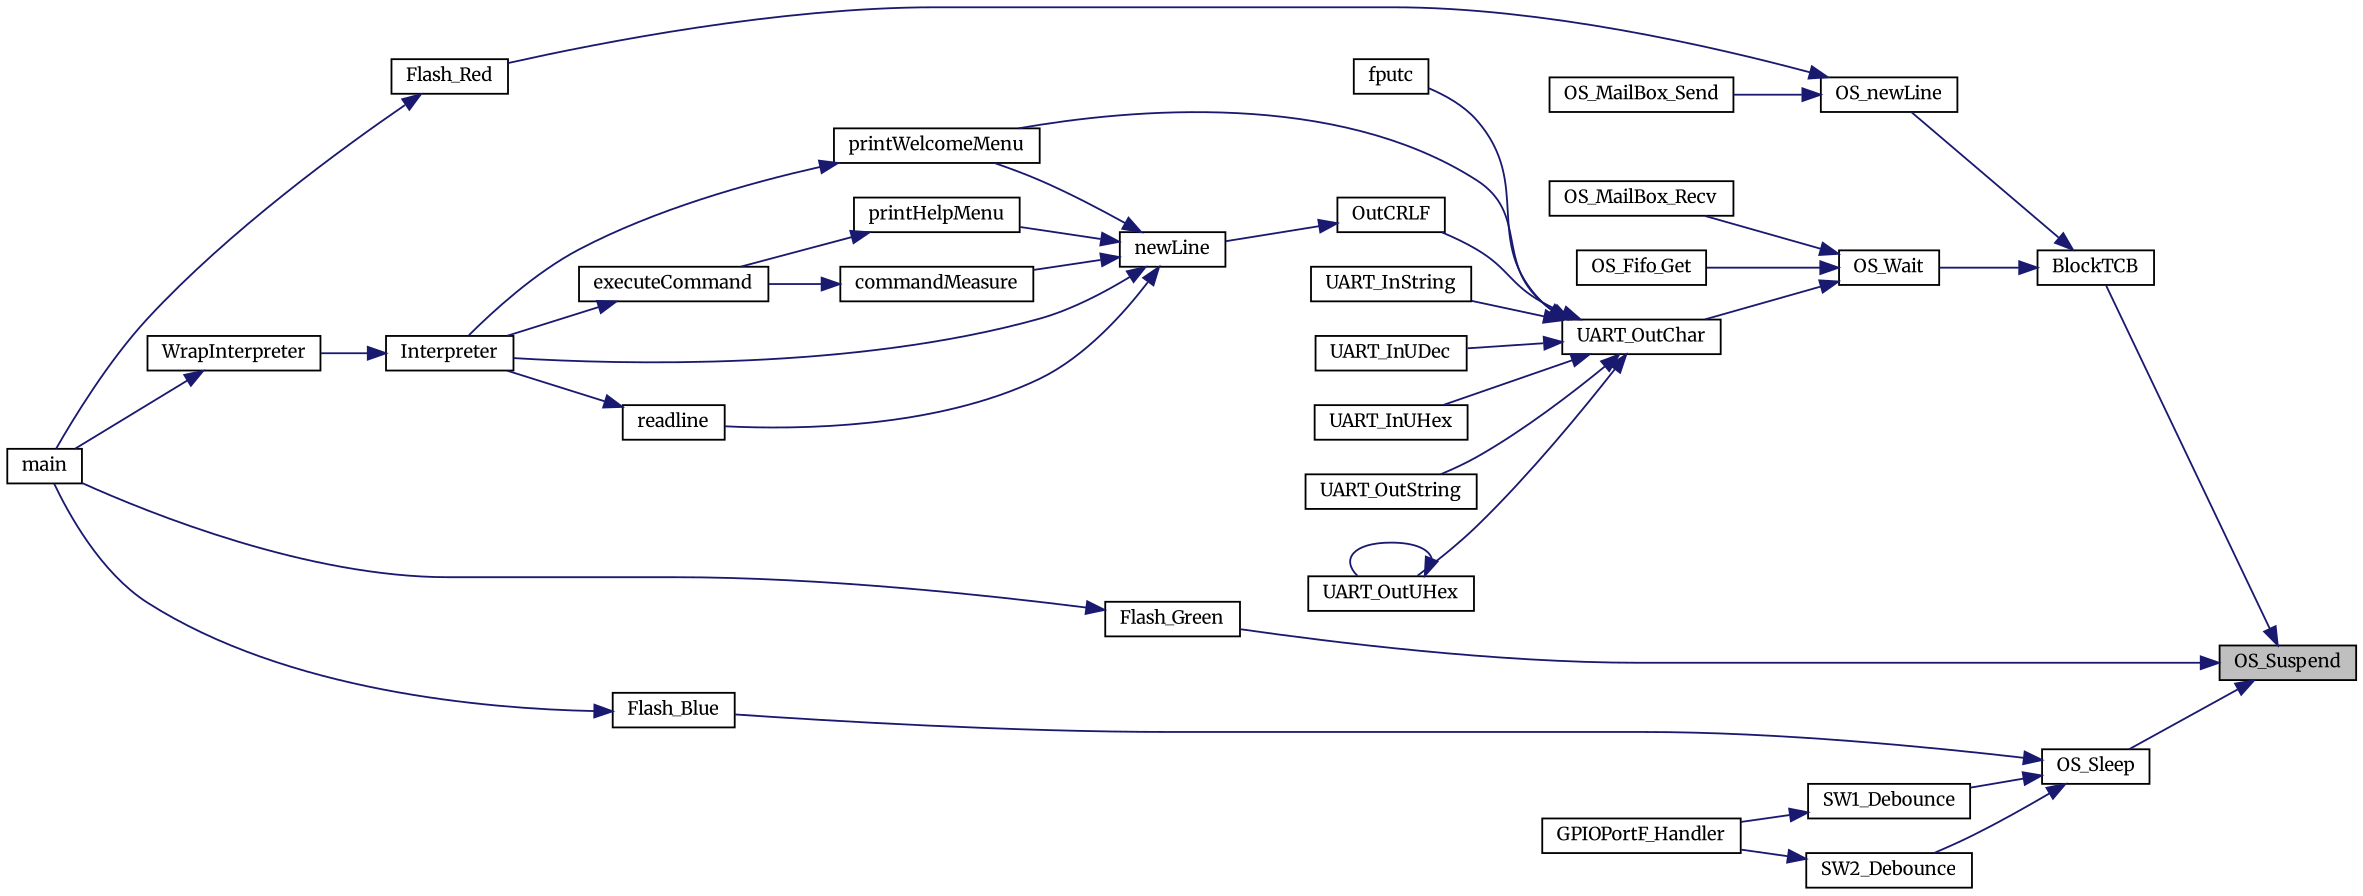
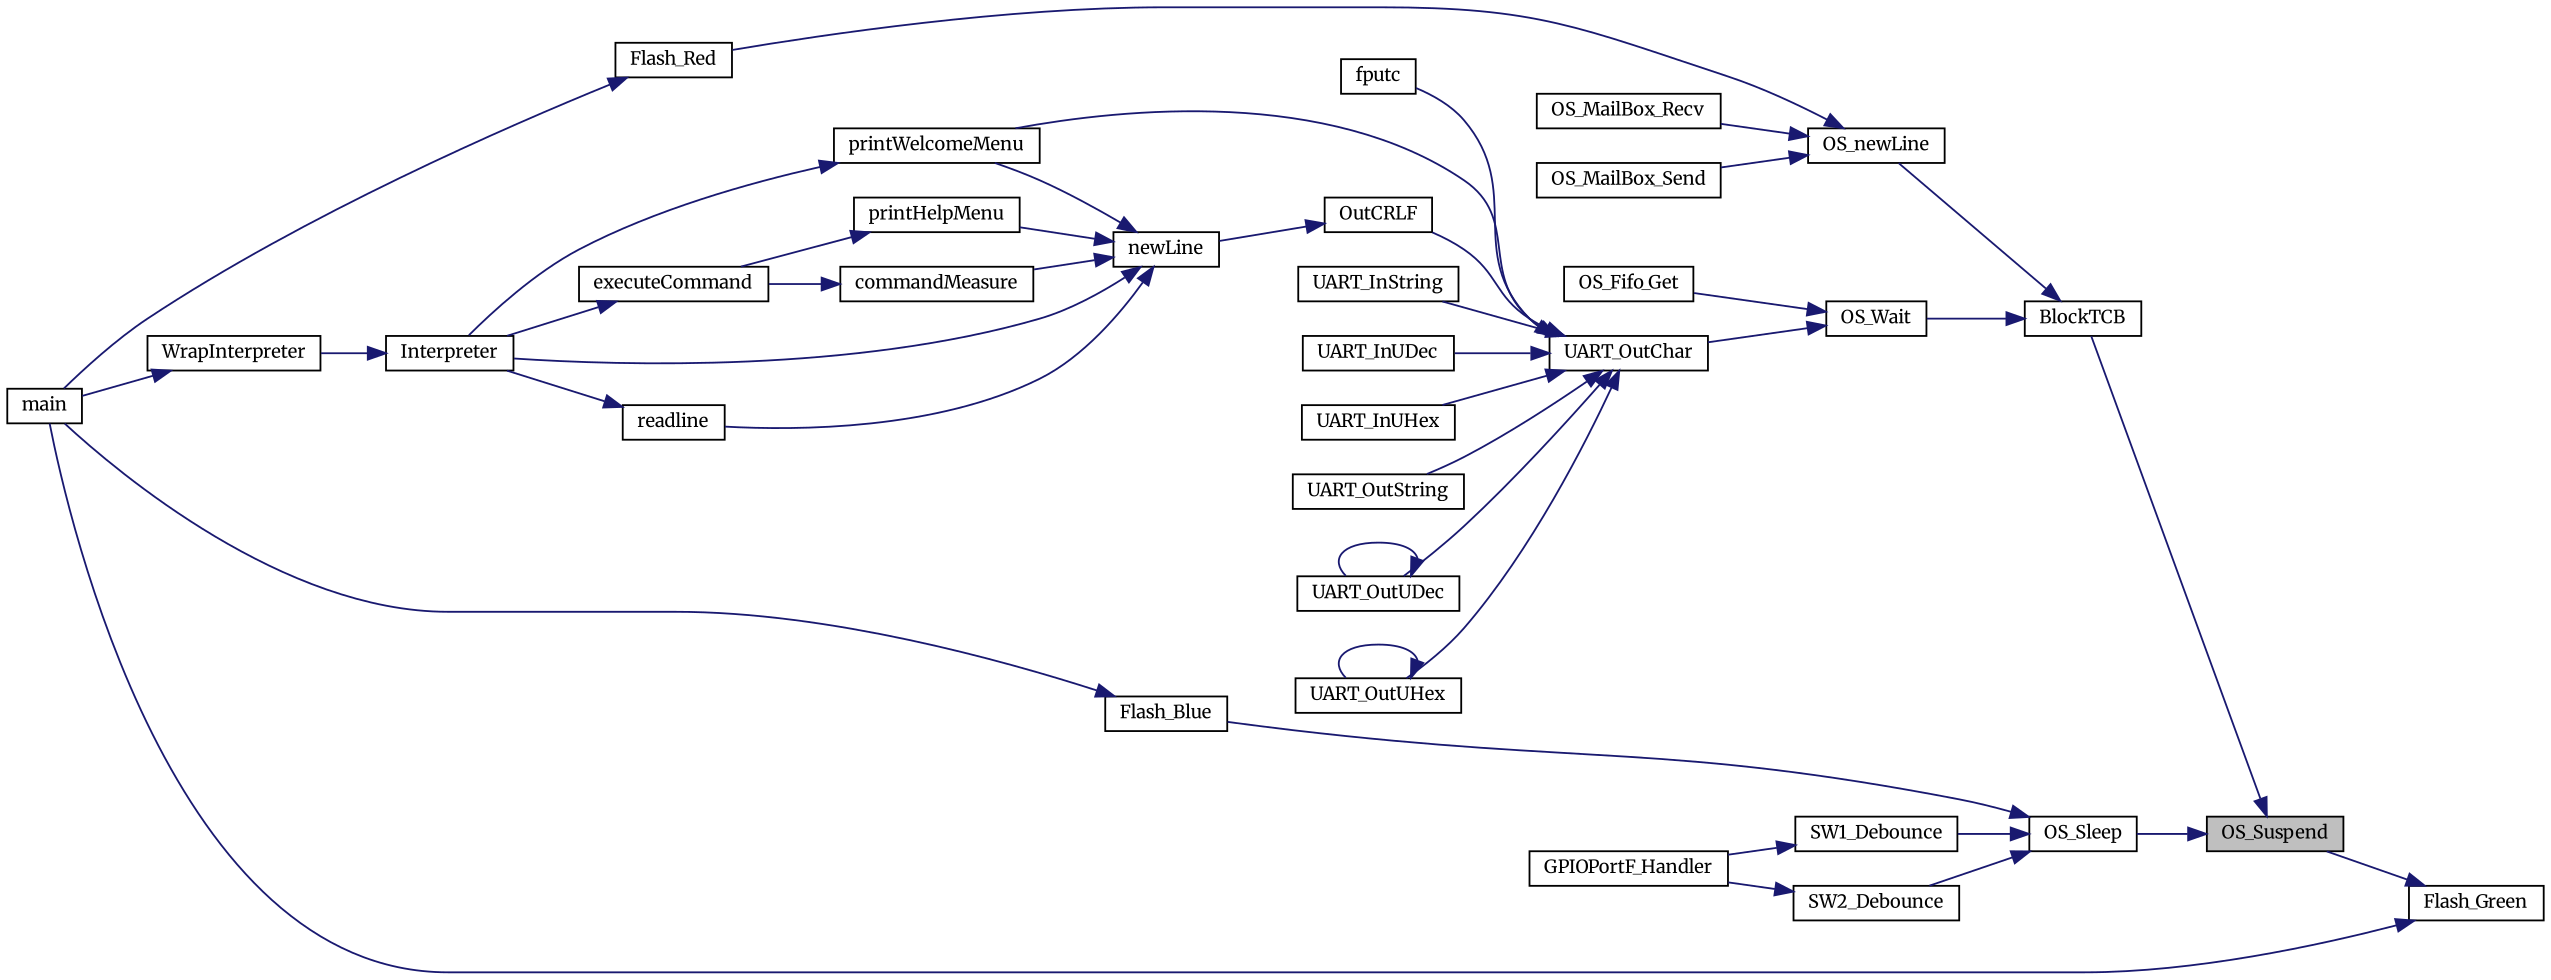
edge "OS_MailBox_Recv" -> "OS_Wait": now "OS_MailBox_Recv" -> "OS_newLine"
node "UART_OutUDec": added
edge "Flash_Green" -> "OS_Suspend": reversed
